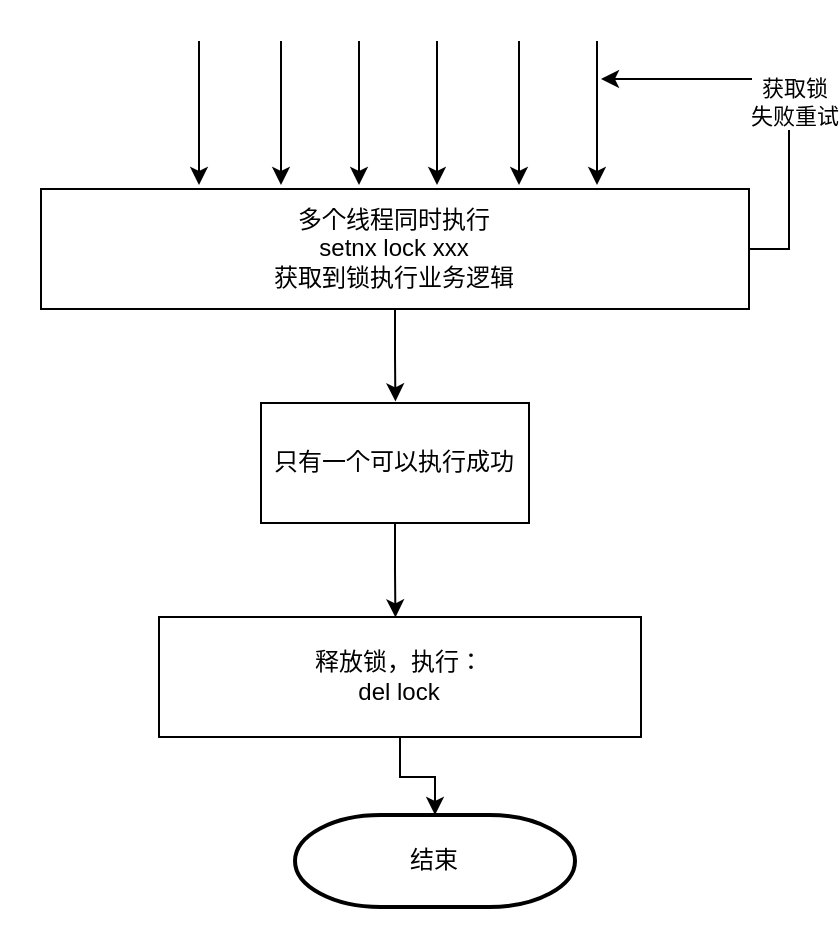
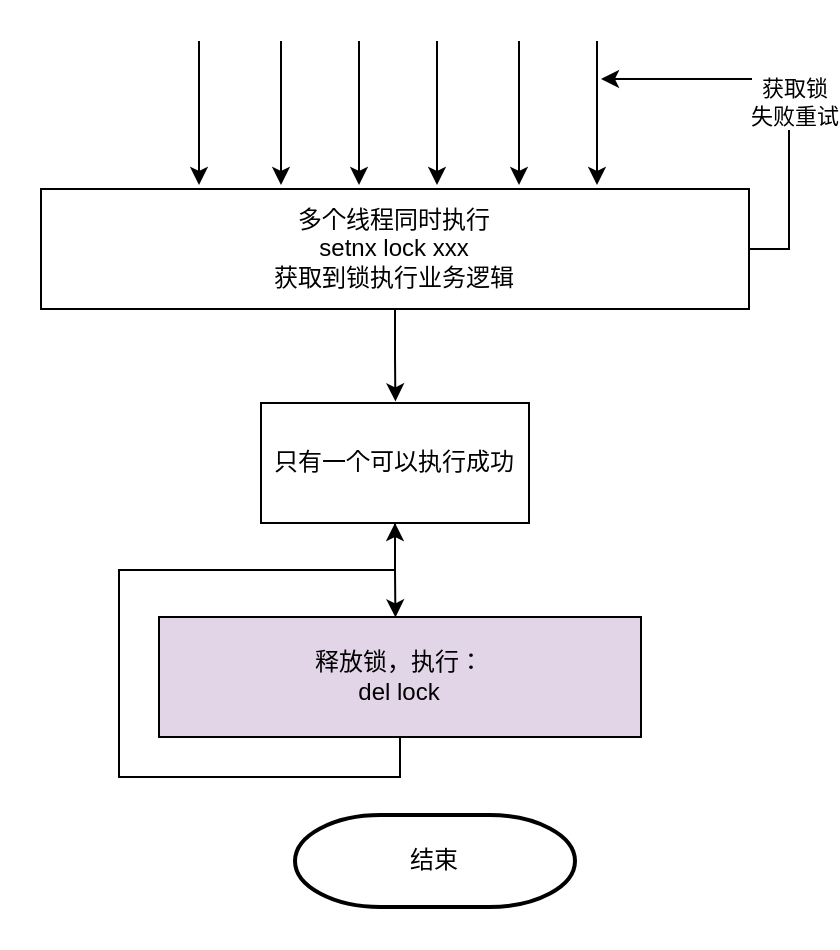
node "释放锁，执行： del lock": fillcolor #ffffff -> #e1d5e7
edge "释放锁，执行： del lock" -> "结束": now "释放锁，执行： del lock" -> "只有一个可以执行成功"
